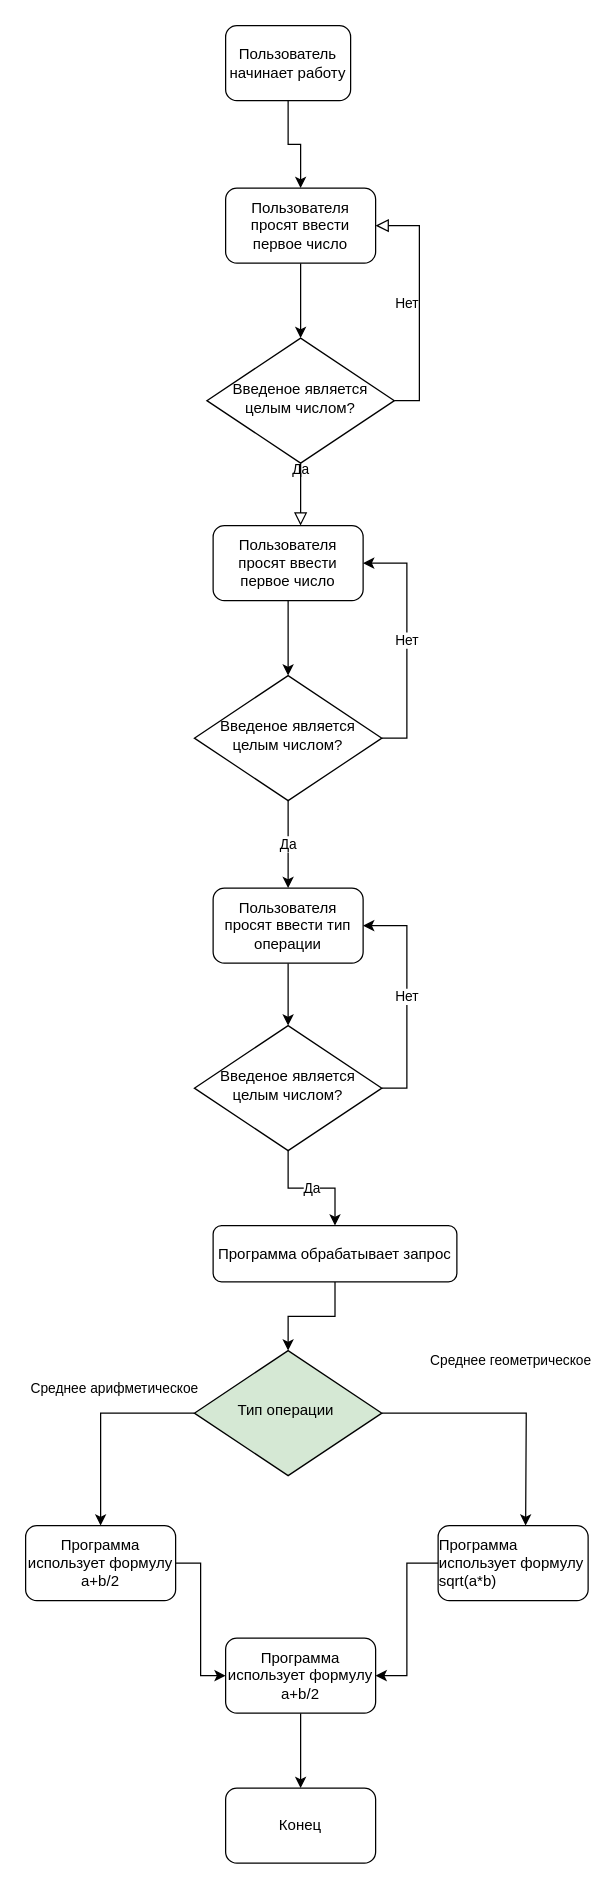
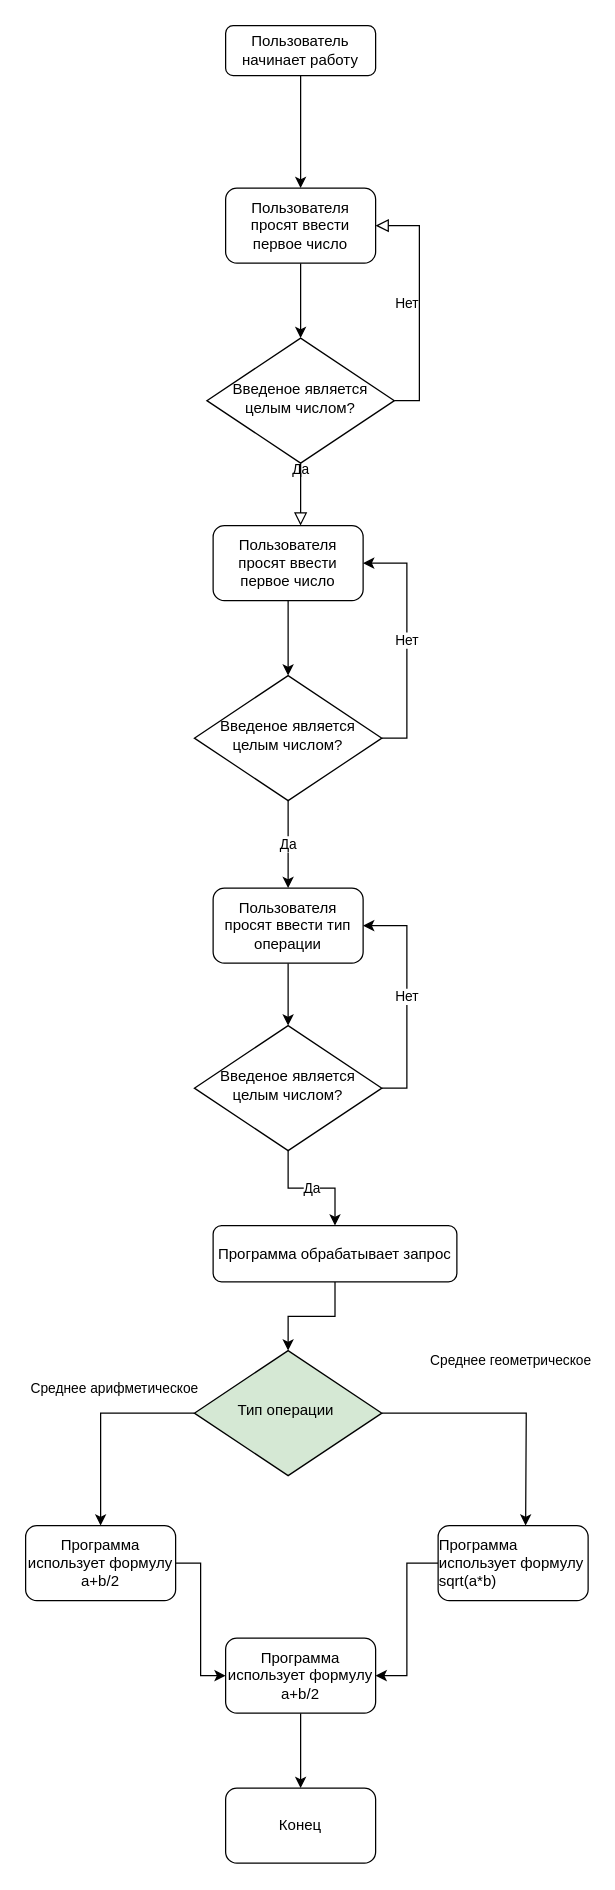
node "Пользователь начинает работу": size 125x75 -> 150x50
